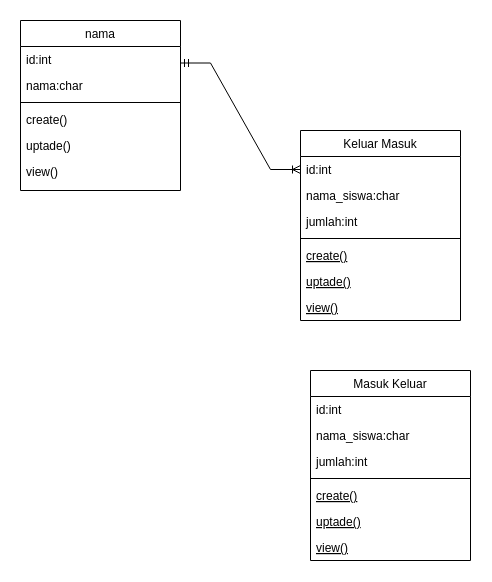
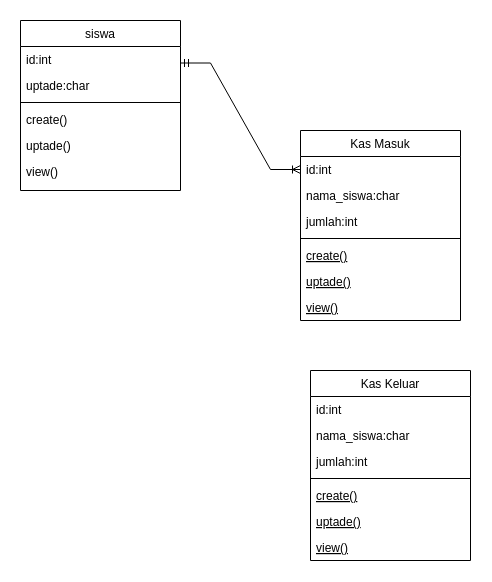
node "nama": label "nama" -> "siswa"
node "nama:char": label "nama:char" -> "uptade:char"
node "Keluar Masuk": label "Keluar Masuk" -> "Kas Masuk"
node "Masuk Keluar": label "Masuk Keluar" -> "Kas Keluar"
